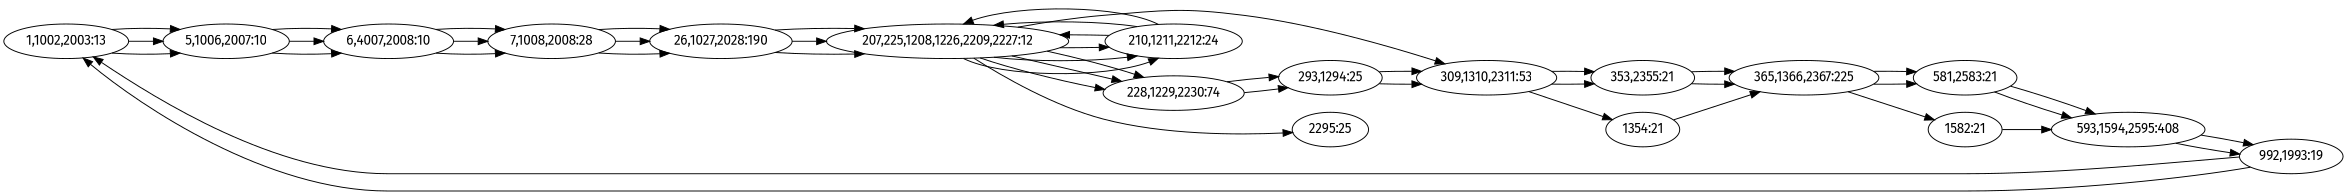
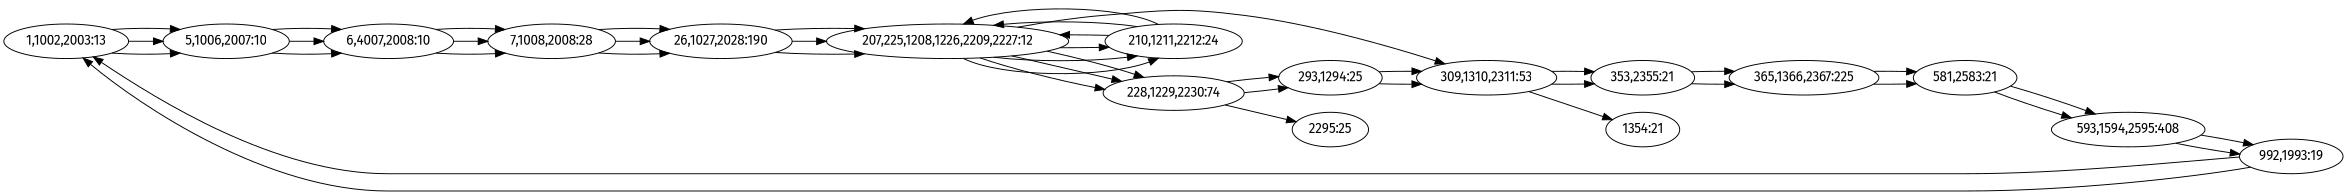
edge "1354:21" -> "365,1366,2367:225": removed
edge "207,225,1208,1226,2209,2227:12" -> "2295:25": now "228,1229,2230:74" -> "2295:25"
node "1582:21": removed
